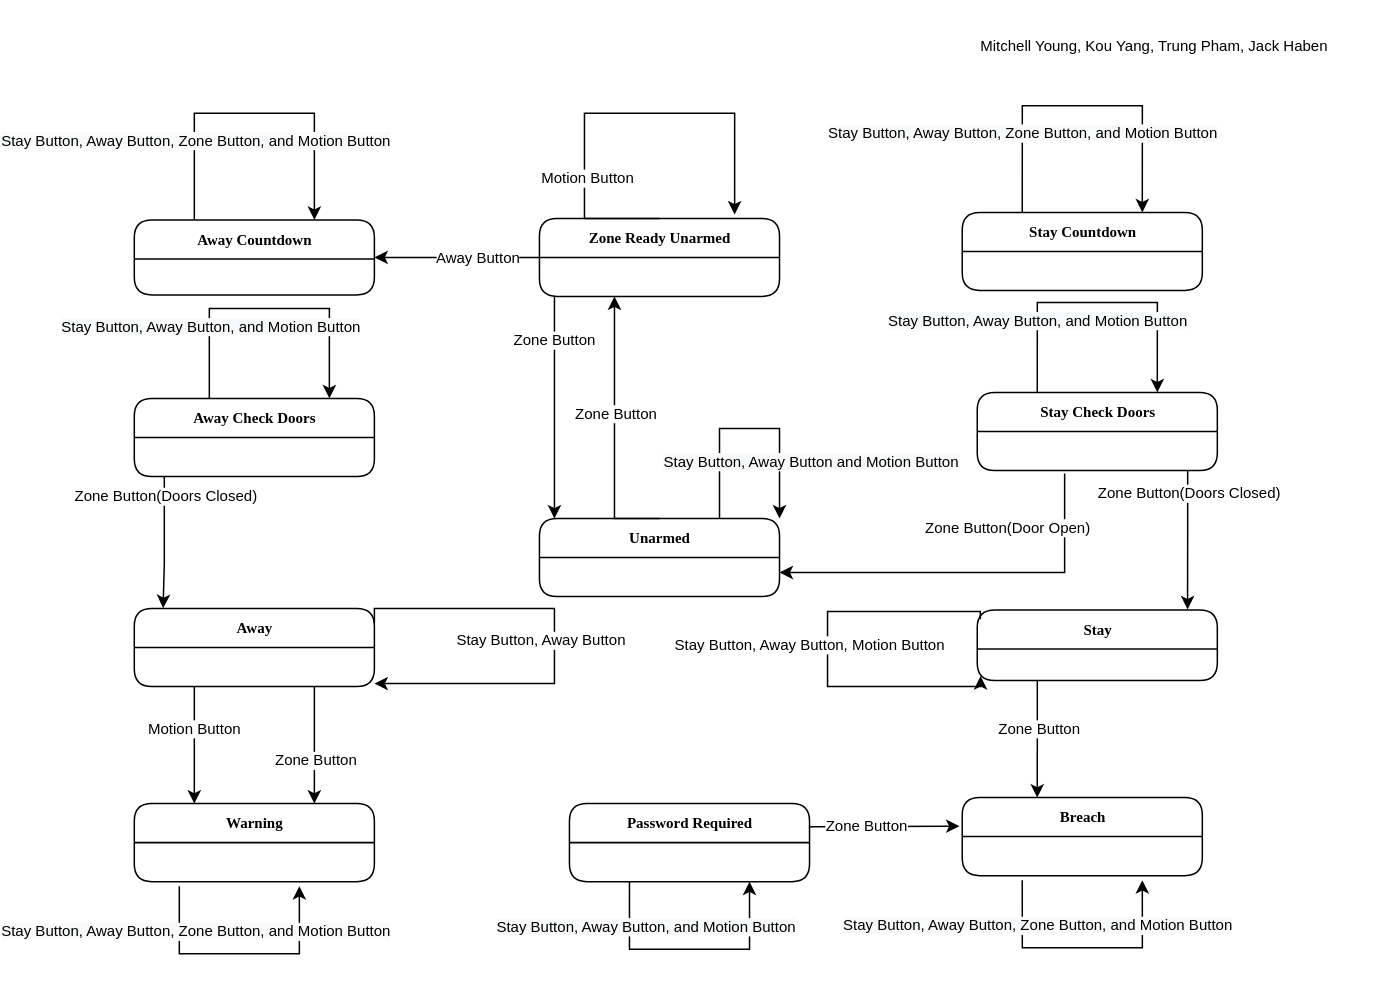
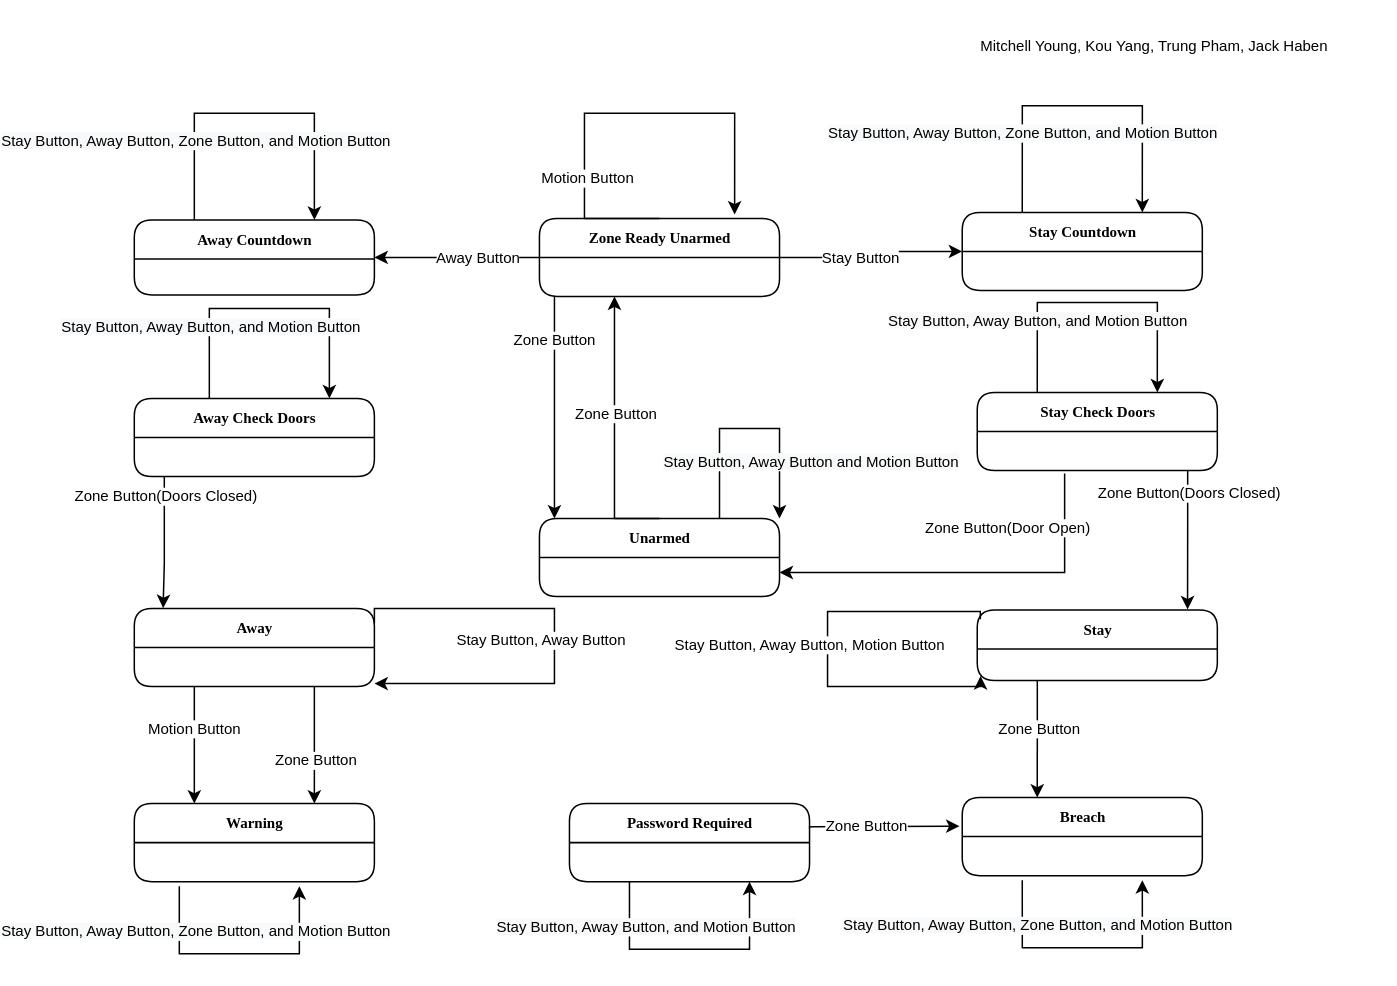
edge "Zone Ready Unarmed" -> "Stay Countdown": added, label "Stay Button"
